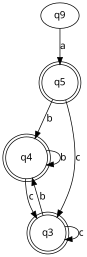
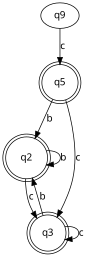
edge "q9" -> "q5": label "a" -> "c"
node "q4": label "q4" -> "q2"
